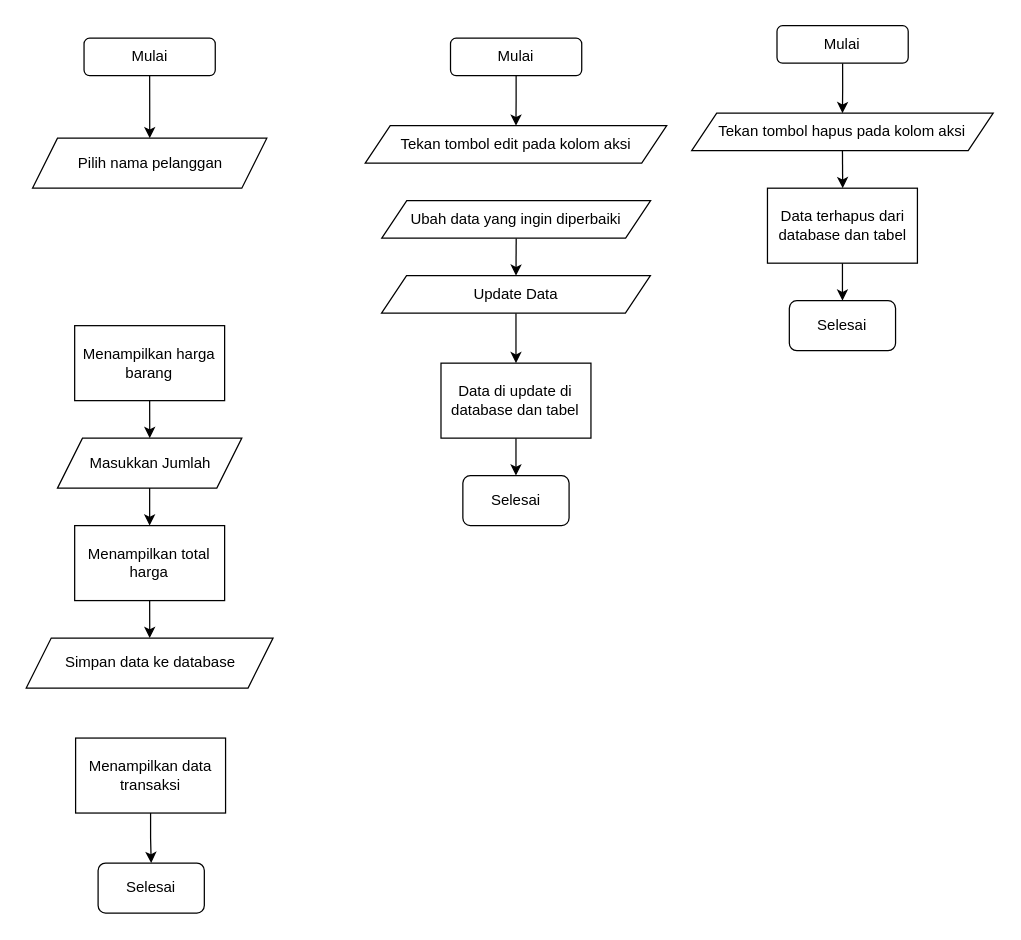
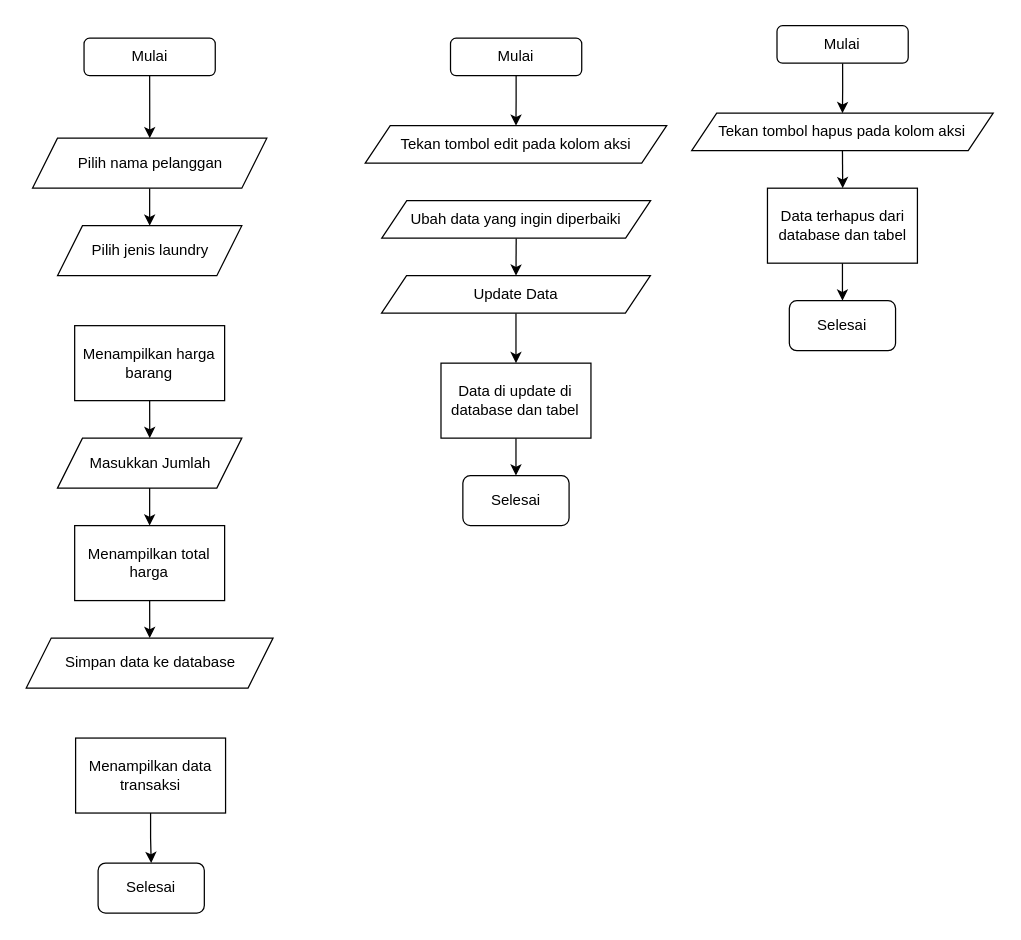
edge "Pilih nama pelanggan" -> "Pilih jenis laundry": added
node "Pilih jenis laundry": added
